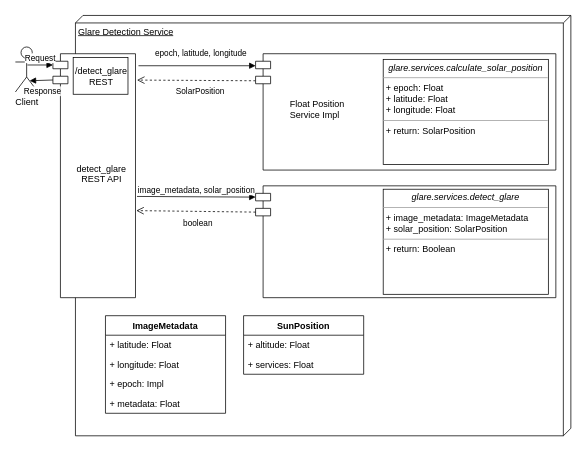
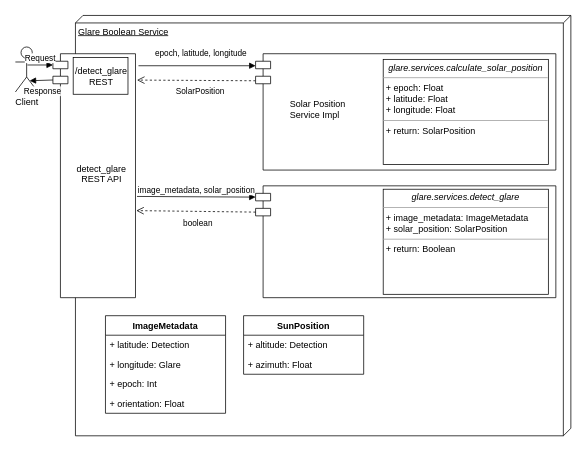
node "Glare Detection Service": label "Glare Detection Service" -> "Glare Boolean Service"
node "Float Position Service Impl": label "Float Position Service Impl" -> "Solar Position Service Impl"
node "+ latitude: Float": label "+ latitude: Float" -> "+ latitude: Detection"
node "+ altitude: Float": label "+ altitude: Float" -> "+ altitude: Detection"
node "+ longitude: Float": label "+ longitude: Float" -> "+ longitude: Glare"
node "+ services: Float": label "+ services: Float" -> "+ azimuth: Float"
node "+ epoch: Impl": label "+ epoch: Impl" -> "+ epoch: Int"
node "+ metadata: Float": label "+ metadata: Float" -> "+ orientation: Float"
